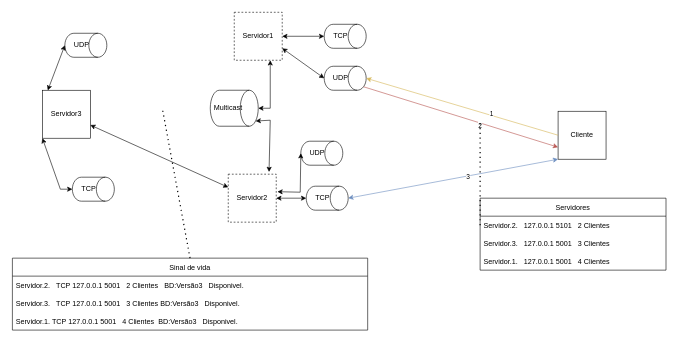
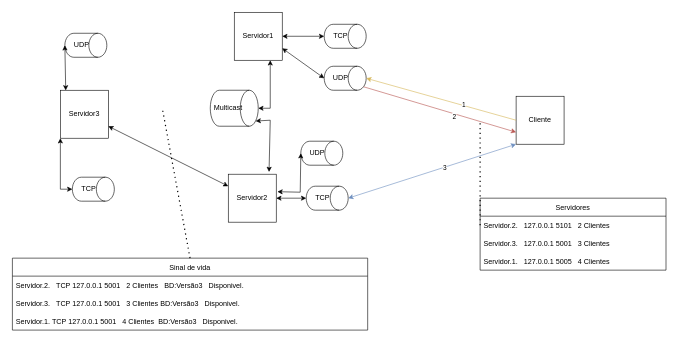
node "Servidor1": style dashed -> solid
node "Servidor3": moved (66, 114) -> (84, 114)
node "Cliente": moved (582, 135) -> (540, 120)
node "Servidor2": style dashed -> solid
node "Servidor.1. 127.0.0.1 5001 4 Clientes": label "Servidor.1. 127.0.0.1 5001 4 Clientes" -> "Servidor.1. 127.0.0.1 5005 4 Clientes"
